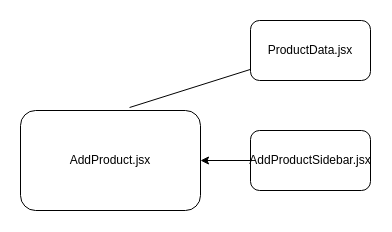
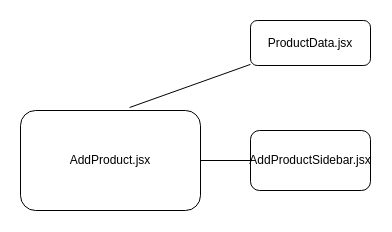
node "ProductData.jsx": size 120x60 -> 120x45
edge "AddProductSidebar.jsx" -> "AddProduct.jsx": arrowhead classic -> none
